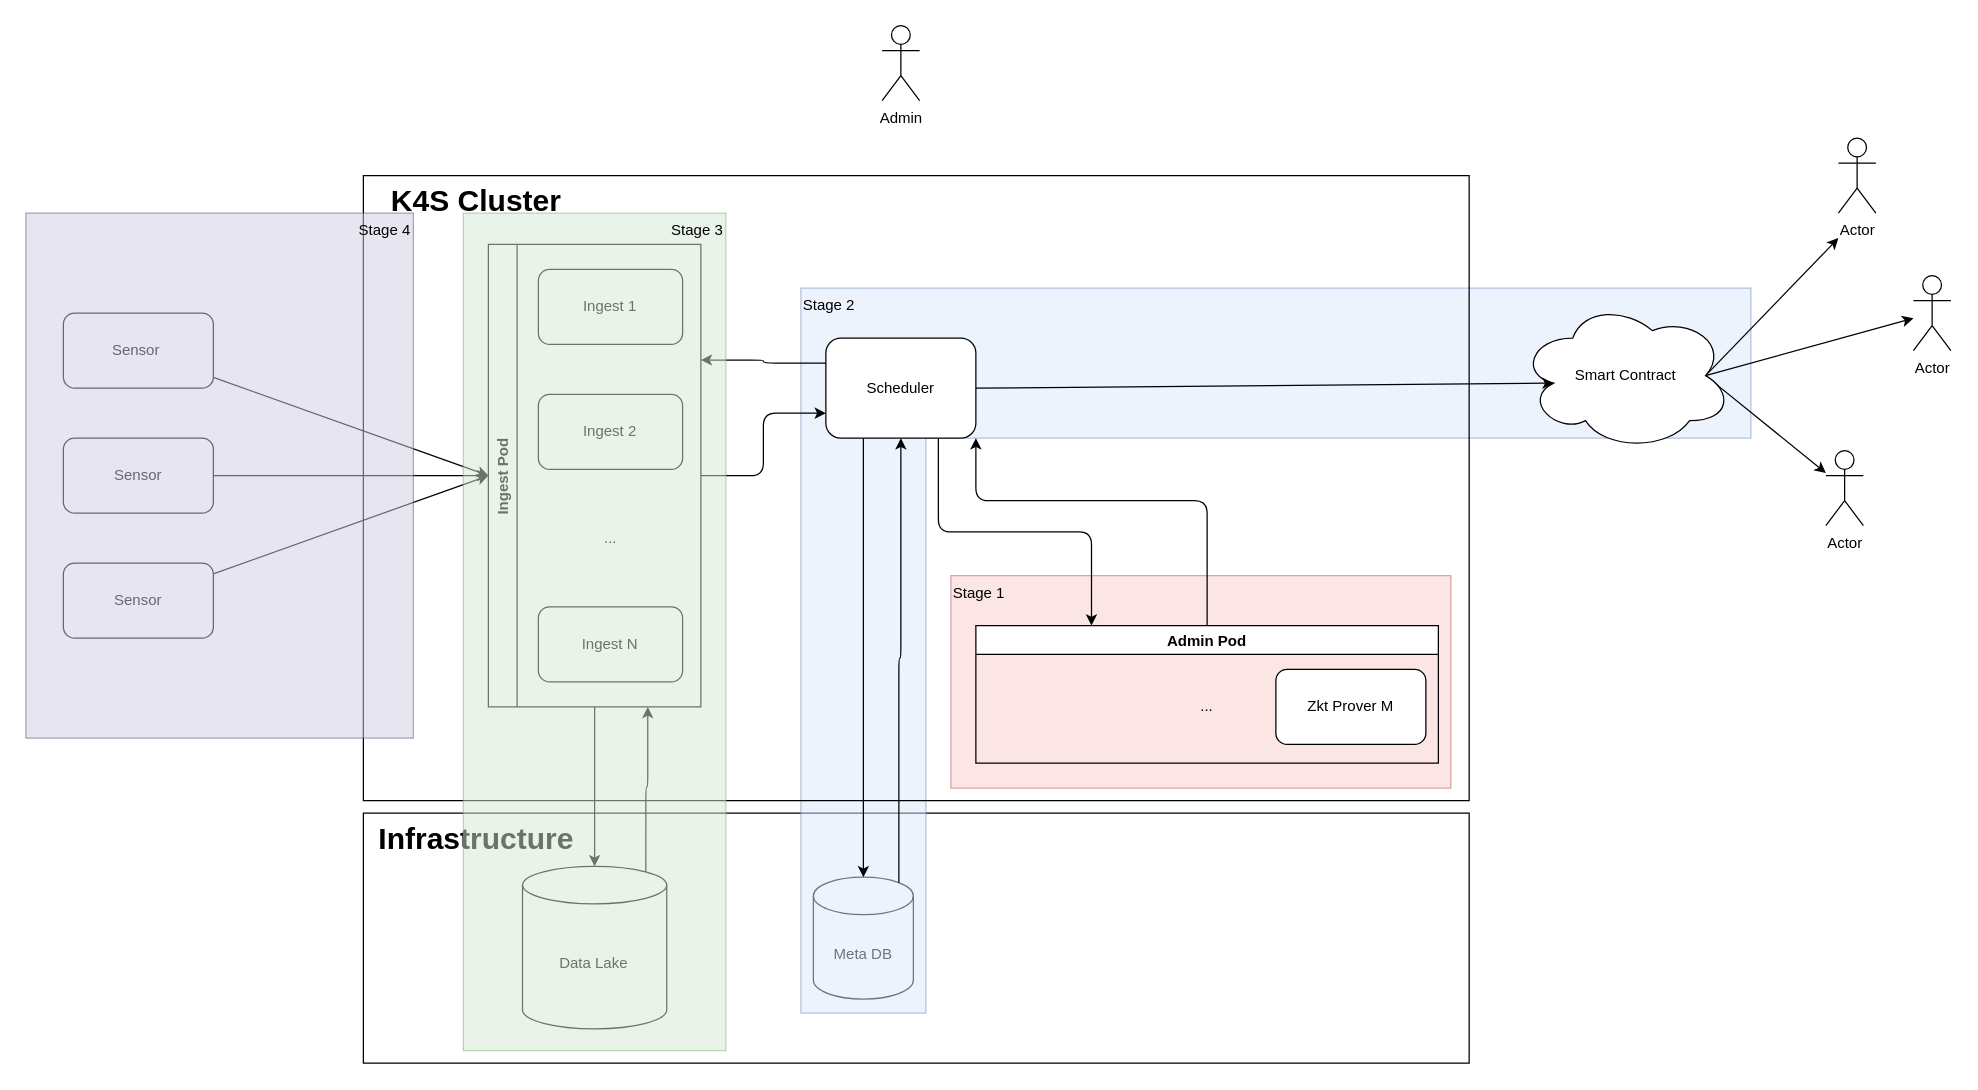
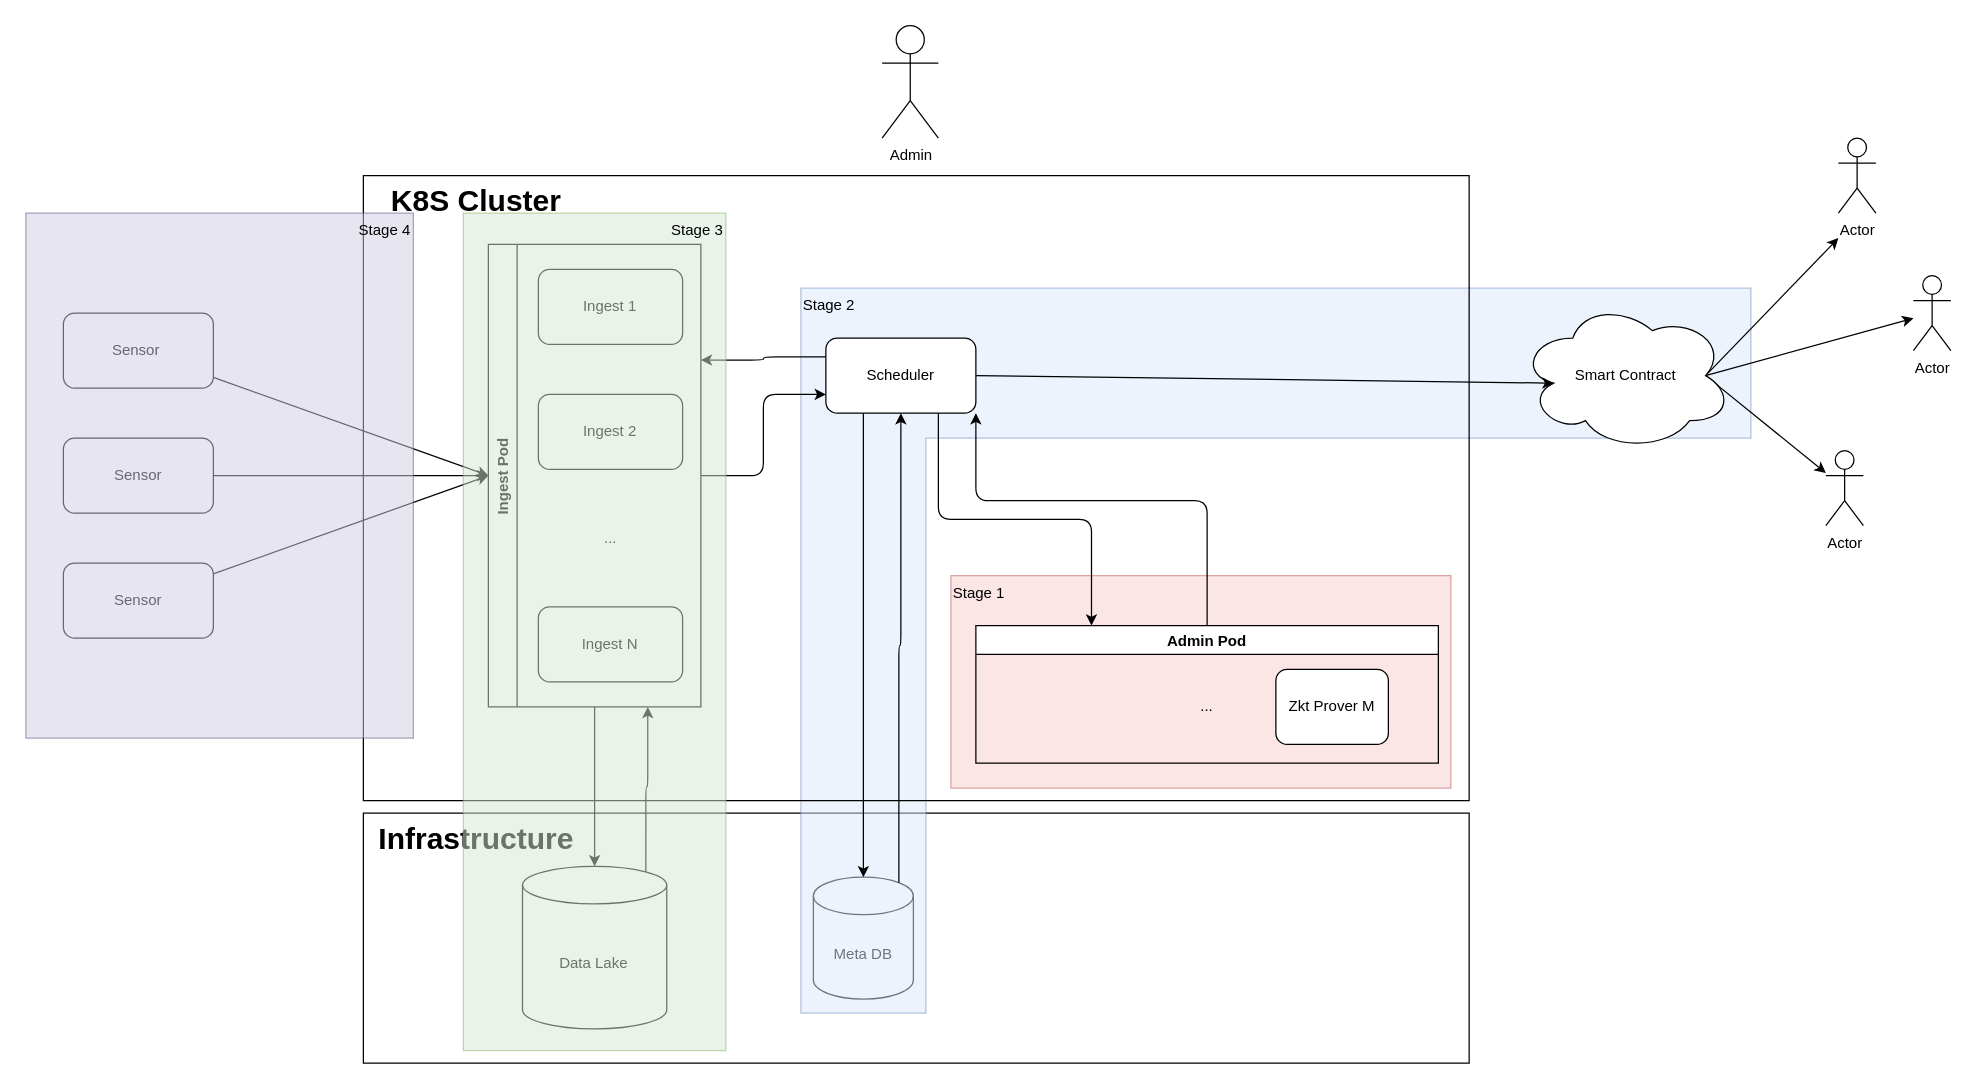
node "Admin": size 38x75 -> 56x113
node "K4S Cluster": label "K4S Cluster" -> "K8S Cluster"
node "Scheduler": size 150x100 -> 150x75
node "Zkt Prover M": size 150x75 -> 113x75
